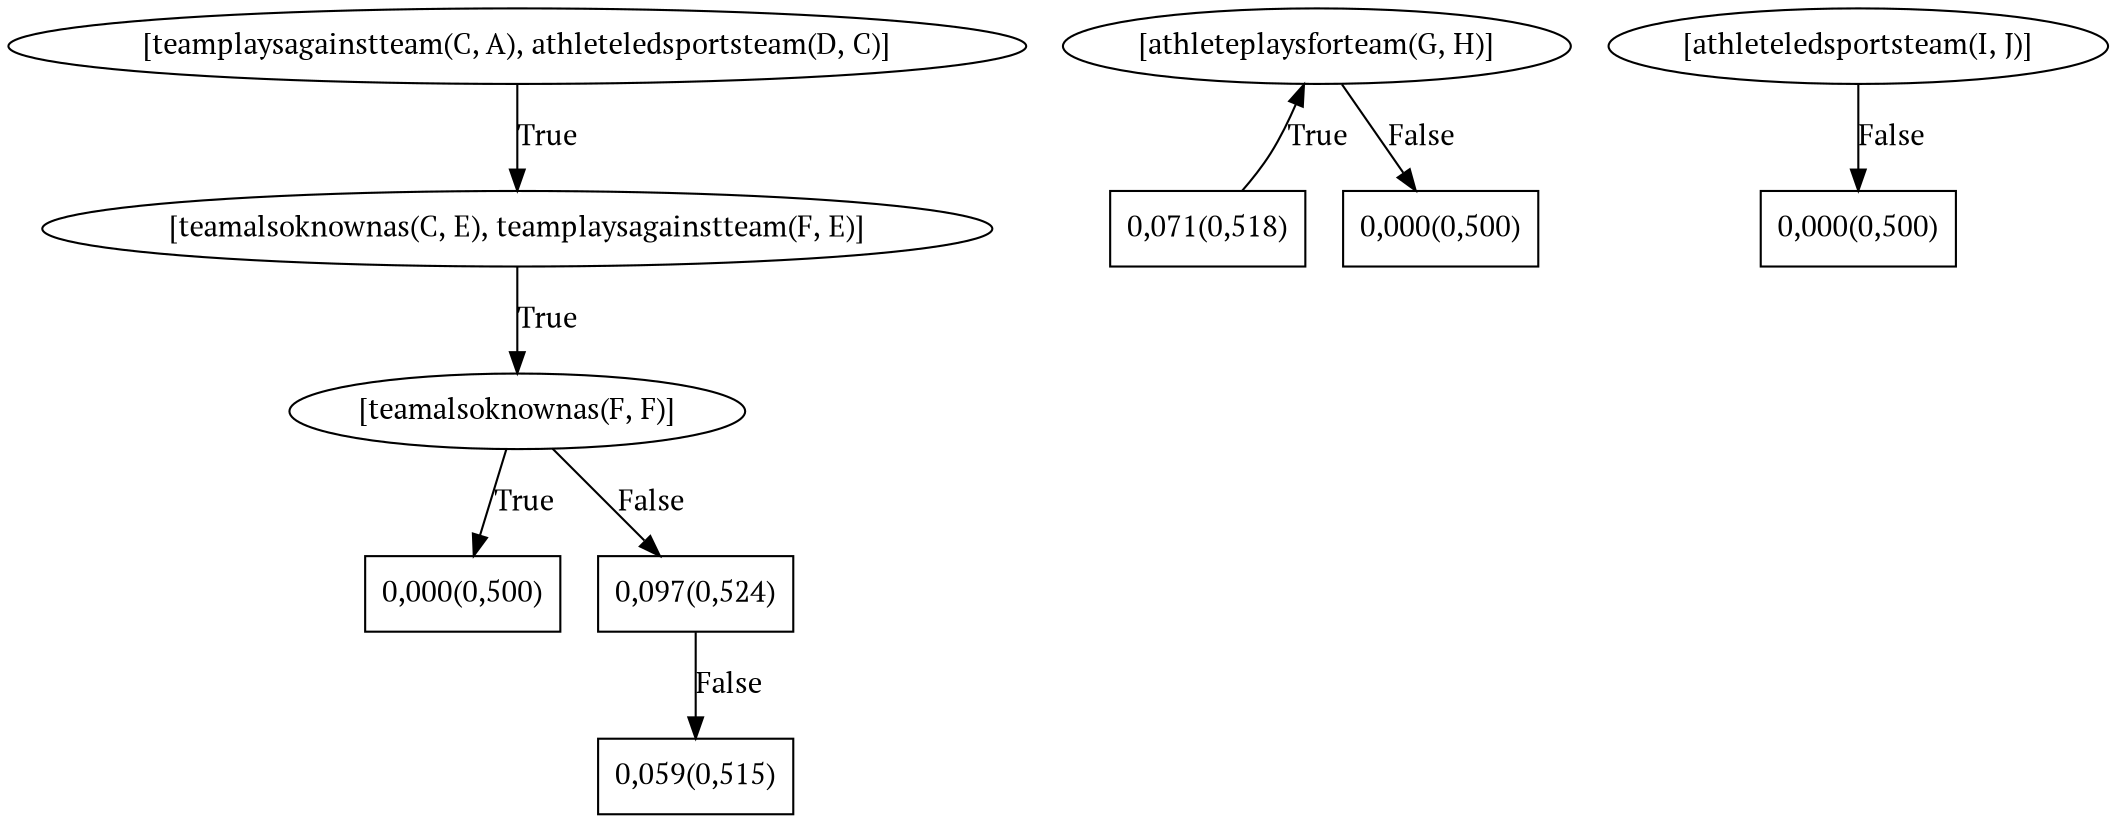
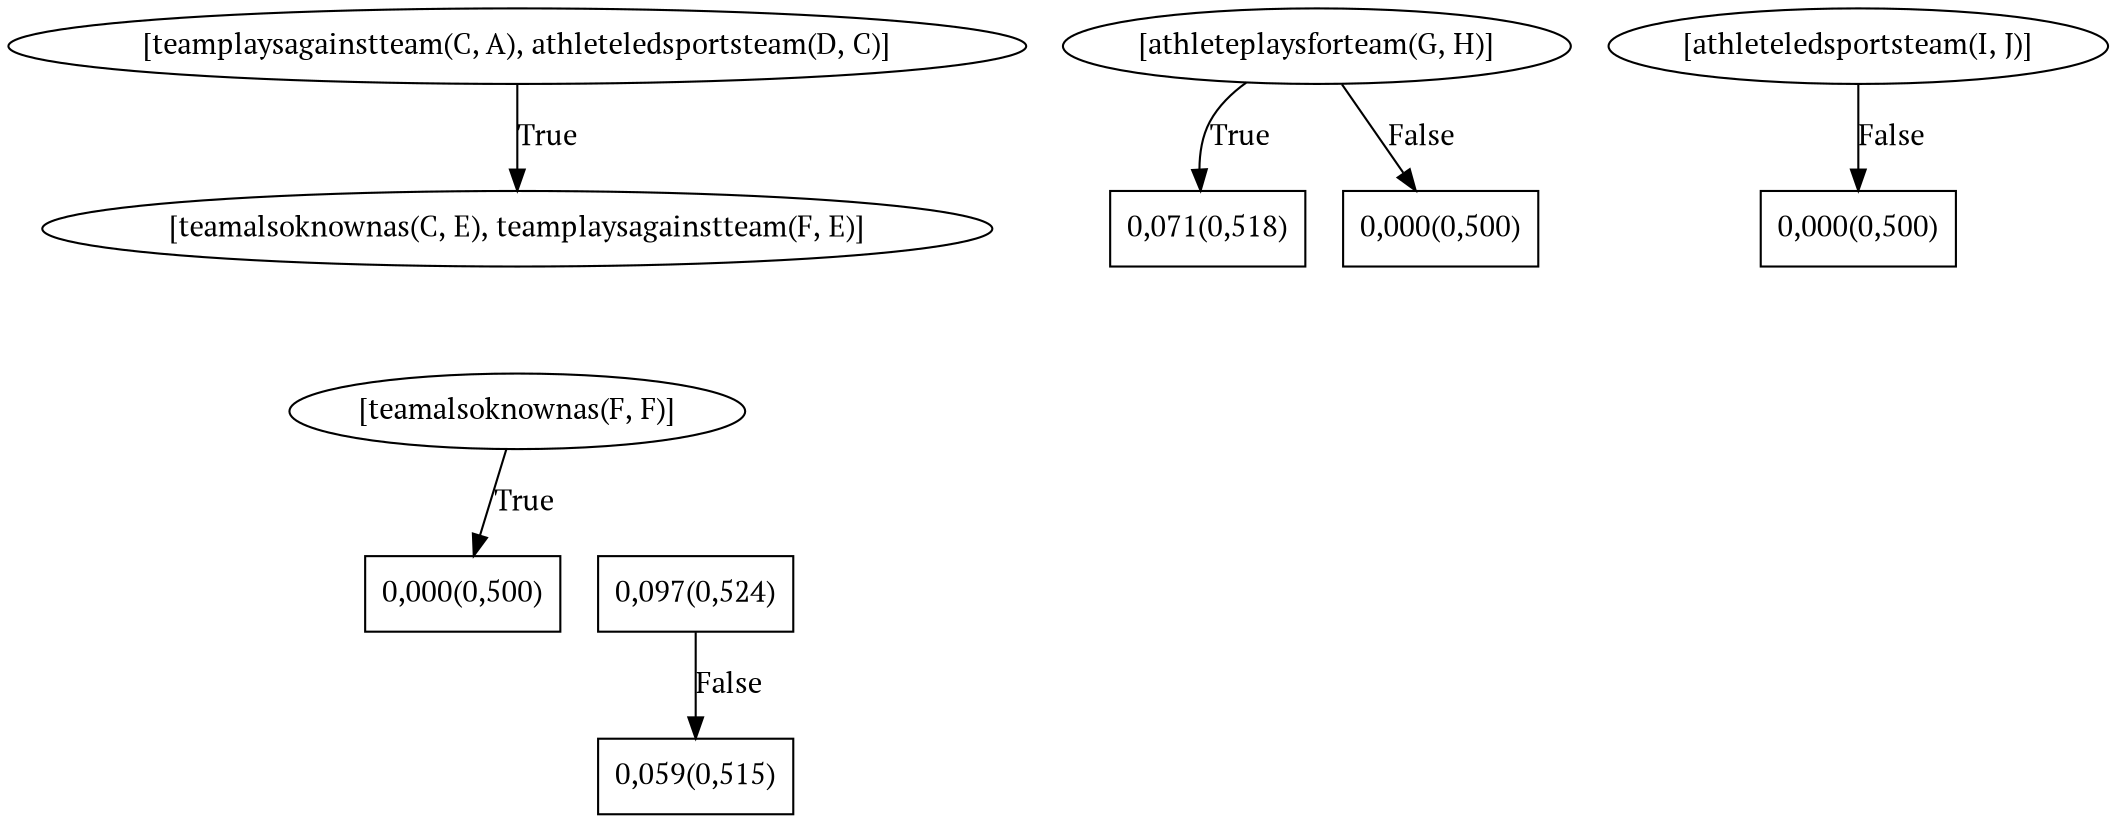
edge "0,071(0,518)" -> "[athleteplaysforteam(G, H)]": reversed
edge "[teamalsoknownas(C, E), teamplaysagainstteam(F, E)]" -> "[teamalsoknownas(F, F)]": removed, label "True"
edge "[teamalsoknownas(F, F)]" -> "0,097(0,524)": removed, label "False"
